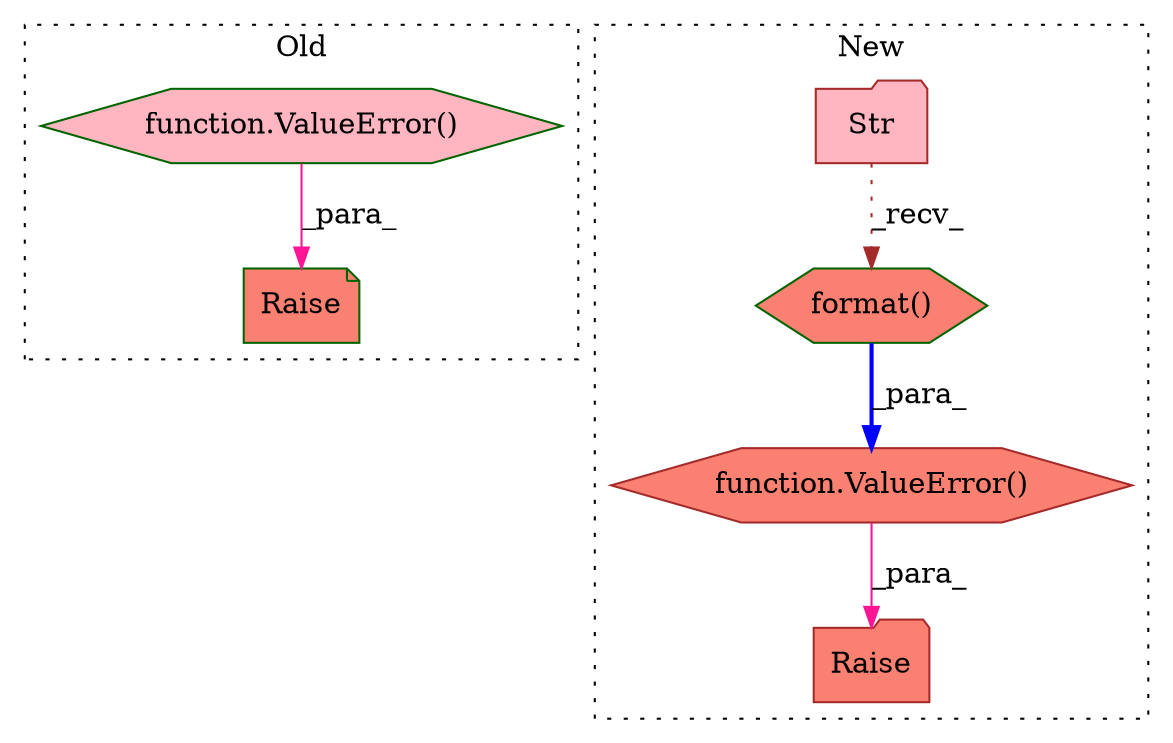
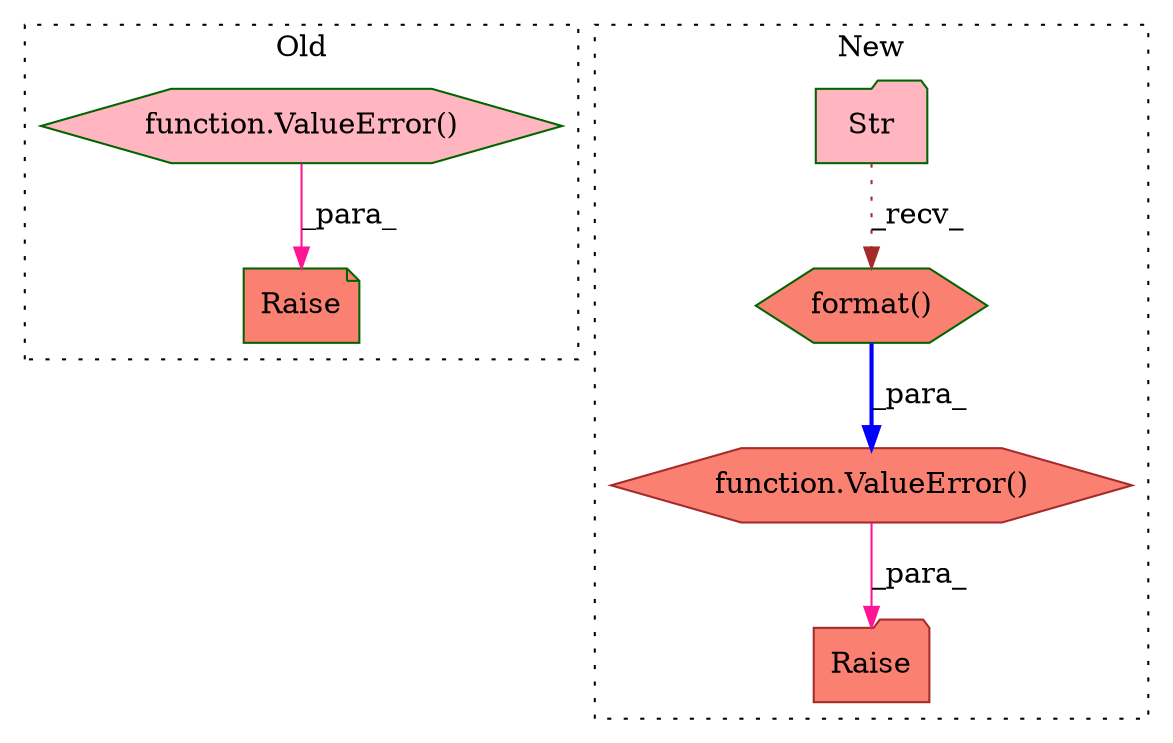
node "Str": color brown -> darkgreen
